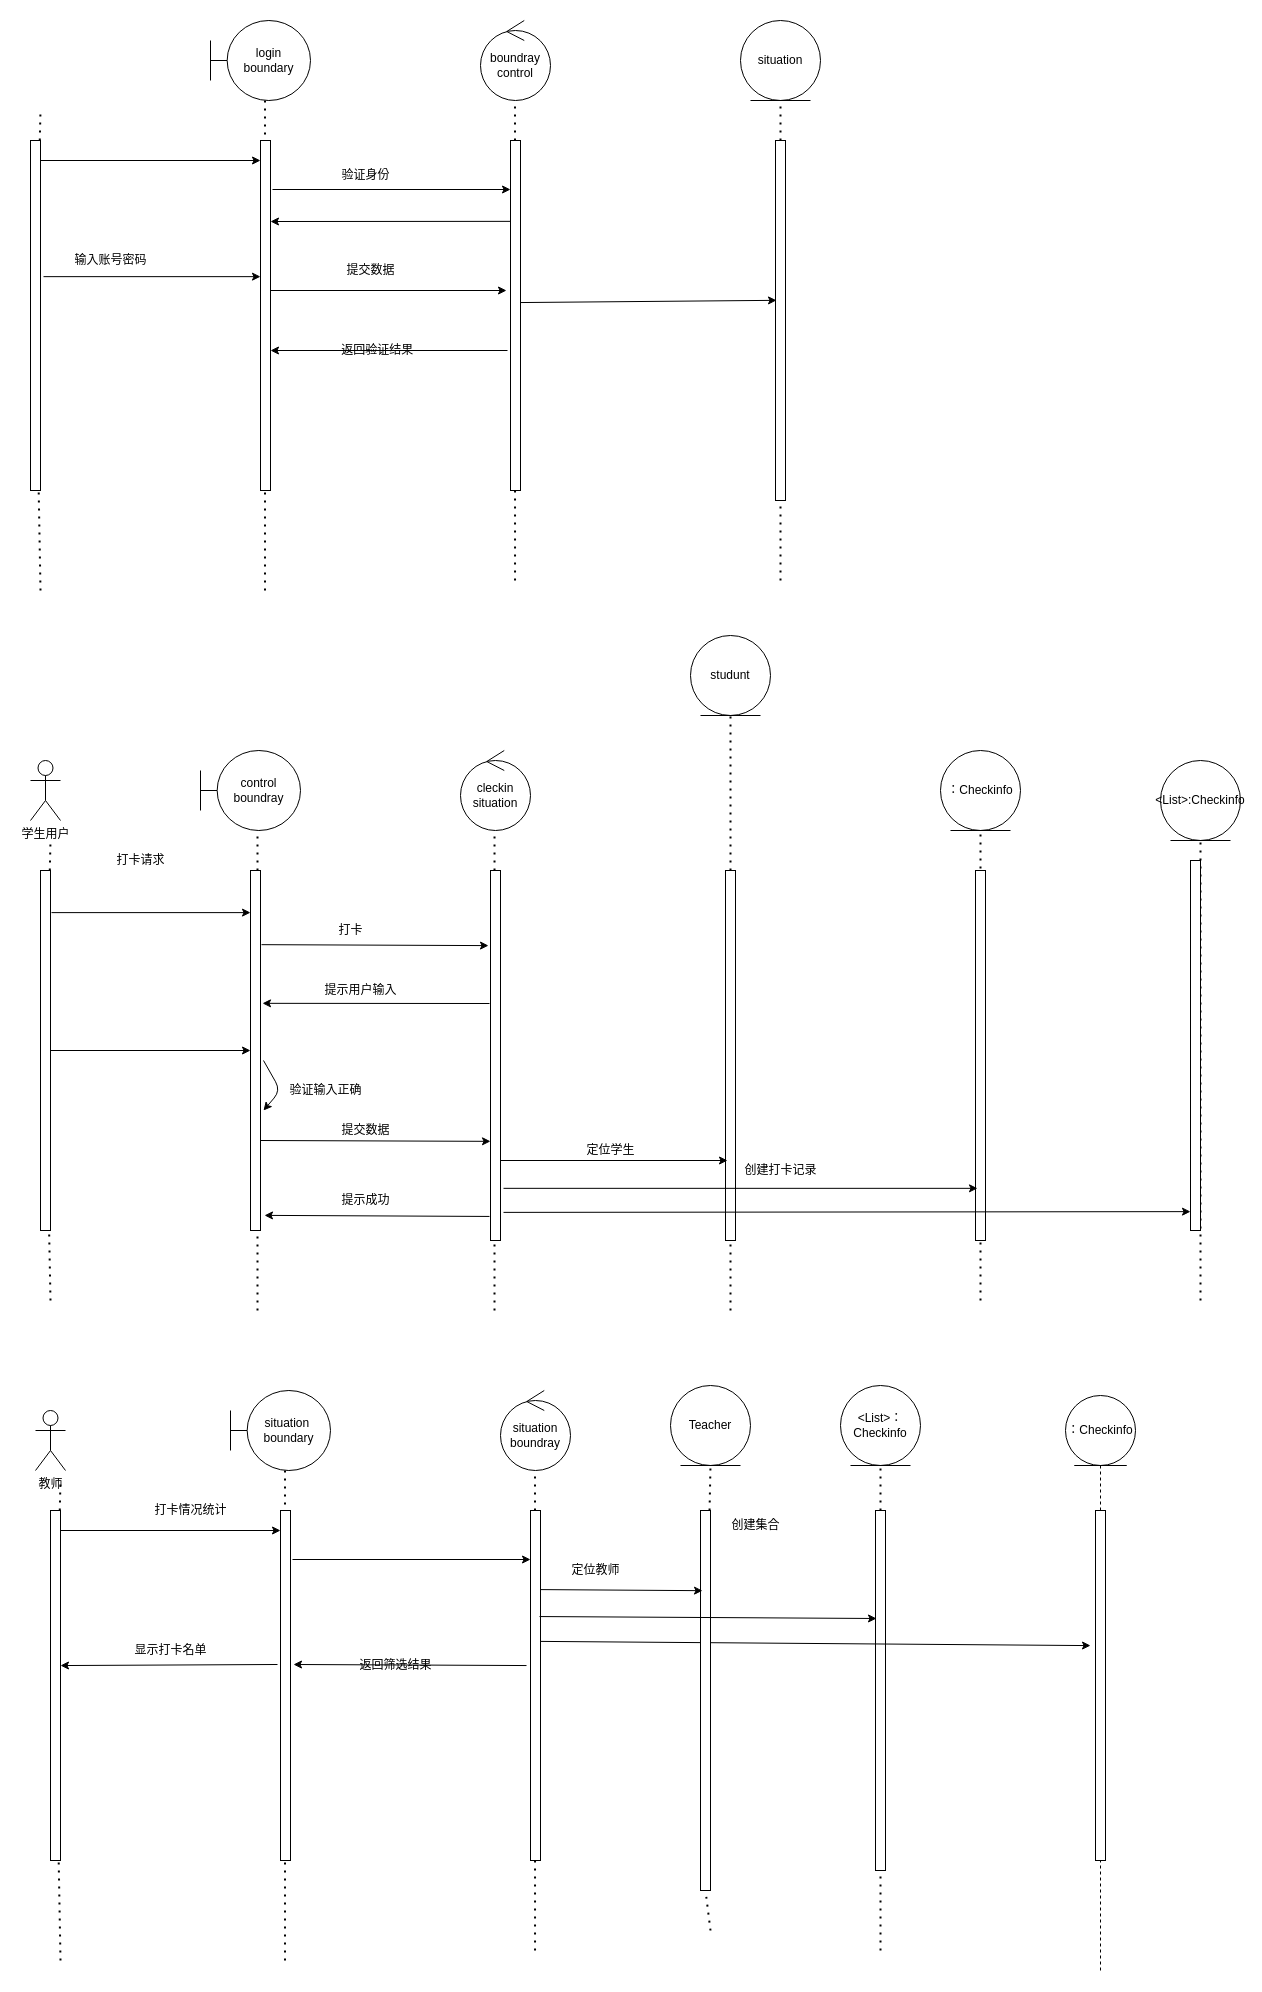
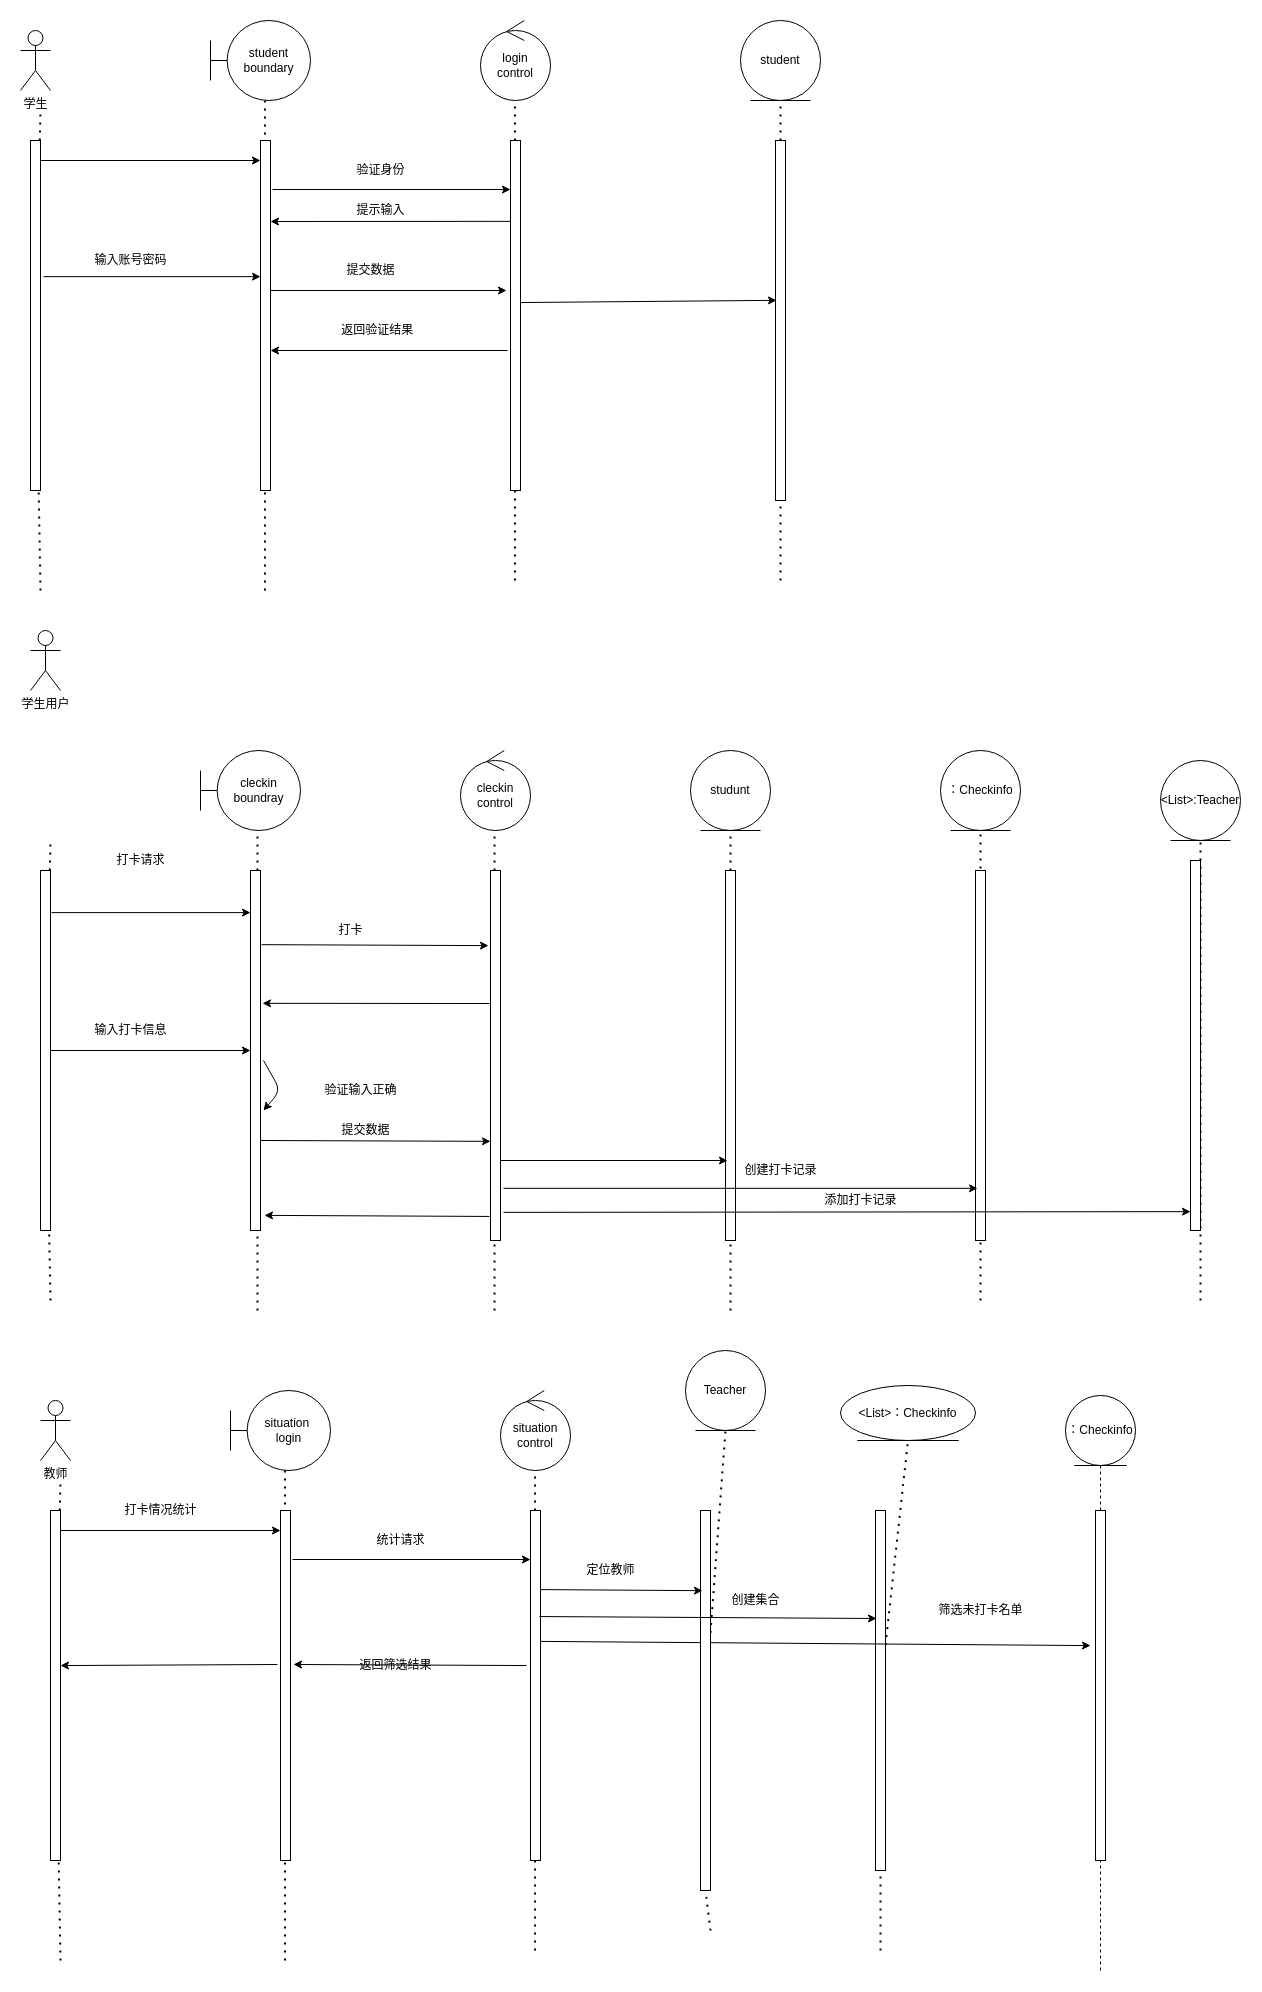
node "学生": added
node "login boundary": label "login boundary" -> "student boundary"
node "situation": label "situation" -> "student"
node "boundray control": label "boundray control" -> "login control"
node "验证身份": moved (356, 176) -> (371, 171)
node "提示输入": added
node "输入账号密码": moved (111, 261) -> (131, 261)
node "返回验证结果": moved (351, 351) -> (351, 331)
node "studunt": moved (731, 676) -> (731, 791)
node "学生用户": moved (46, 791) -> (46, 661)
node "control boundray": label "control boundray" -> "cleckin boundray"
node "cleckin situation": label "cleckin situation" -> "cleckin control"
node "<List>:Checkinfo": label "<List>:Checkinfo" -> "<List>:Teacher"
node "提示用户输入": removed
node "输入打卡信息": added
node "验证输入正确": moved (326, 1091) -> (361, 1091)
node "定位学生": removed
node "提示成功": removed
node "添加打卡记录": added
node "Teacher": moved (711, 1426) -> (726, 1391)
node "<List>：Checkinfo": size 80x80 -> 135x55
node "situation boundary": label "situation boundary" -> "situation login"
node "situation boundray": label "situation boundray" -> "situation control"
node "教师": moved (51, 1441) -> (56, 1431)
node "打卡情况统计": moved (191, 1511) -> (161, 1511)
node "创建集合": moved (756, 1526) -> (756, 1601)
node "统计请求": added
node "定位教师": moved (596, 1571) -> (611, 1571)
node "筛选未打卡名单": added
node "显示打卡名单": removed
